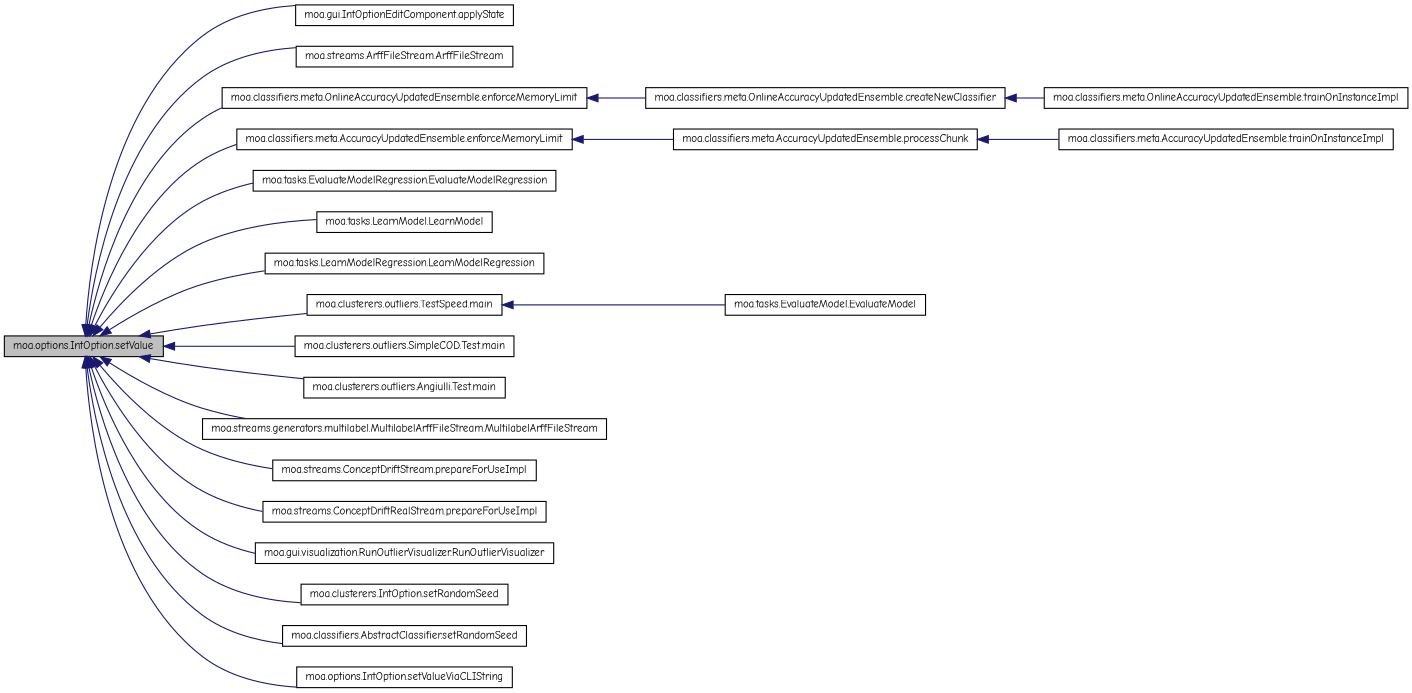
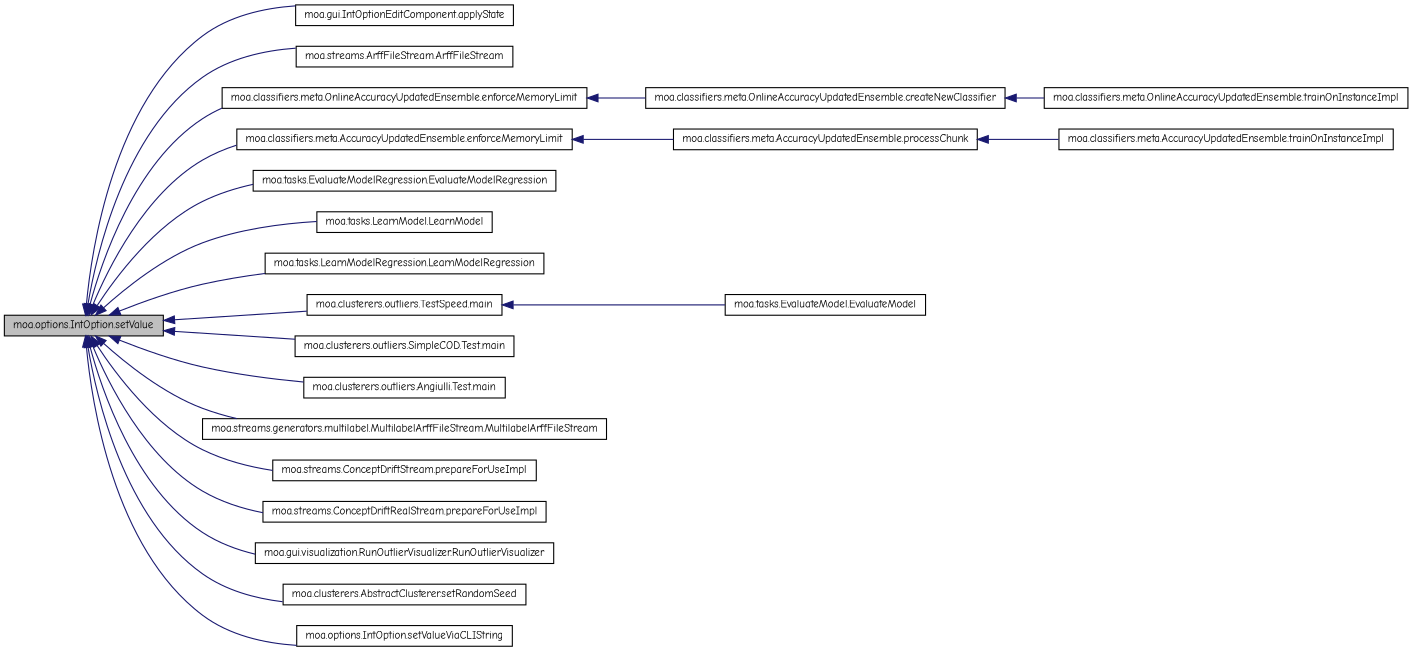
node "moa.clusterers.IntOption.setRandomSeed": label "moa.clusterers.IntOption.setRandomSeed" -> "moa.clusterers.AbstractClusterer.setRandomSeed"
node "moa.classifiers.AbstractClassifier.setRandomSeed": removed
